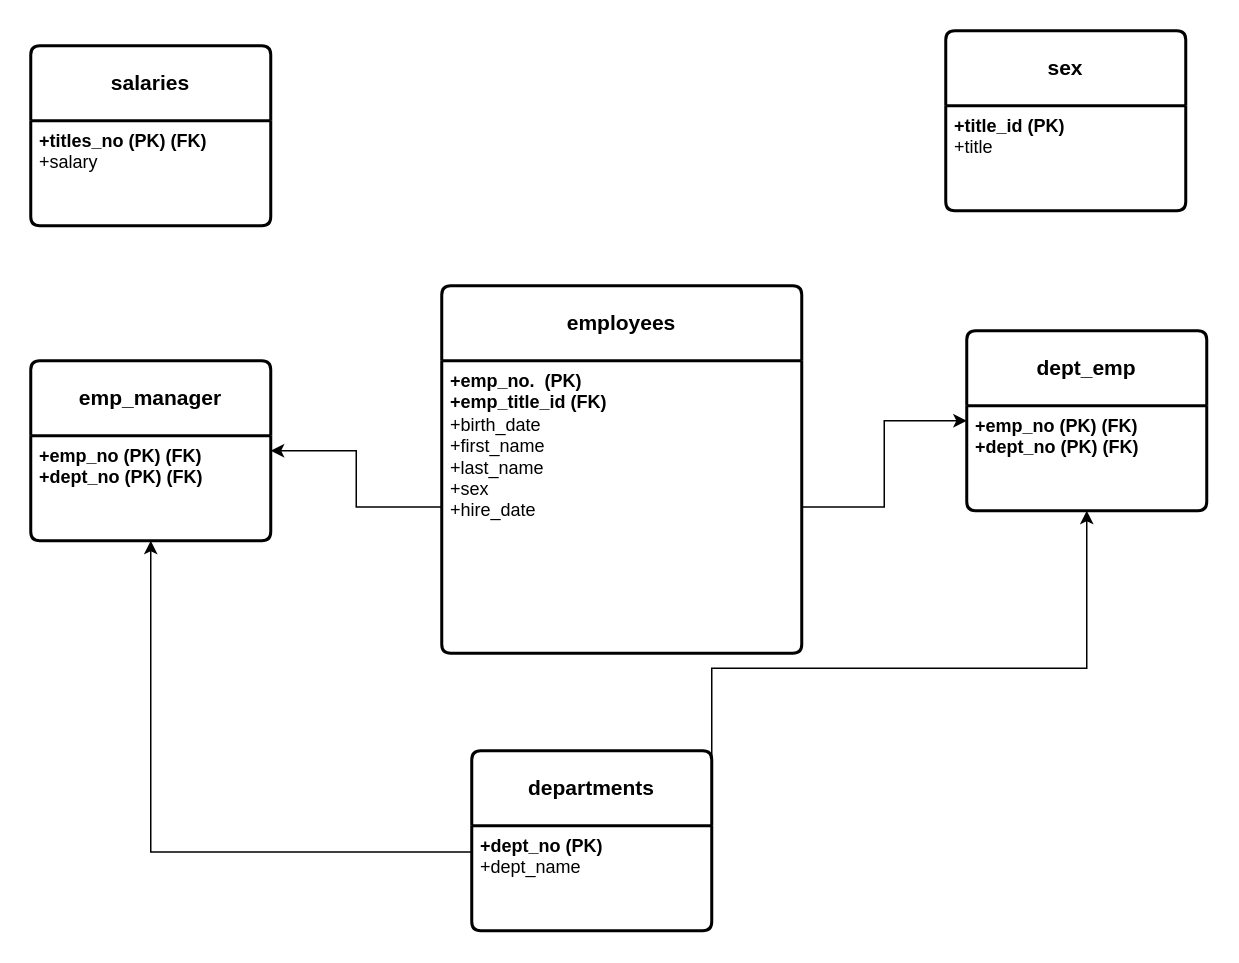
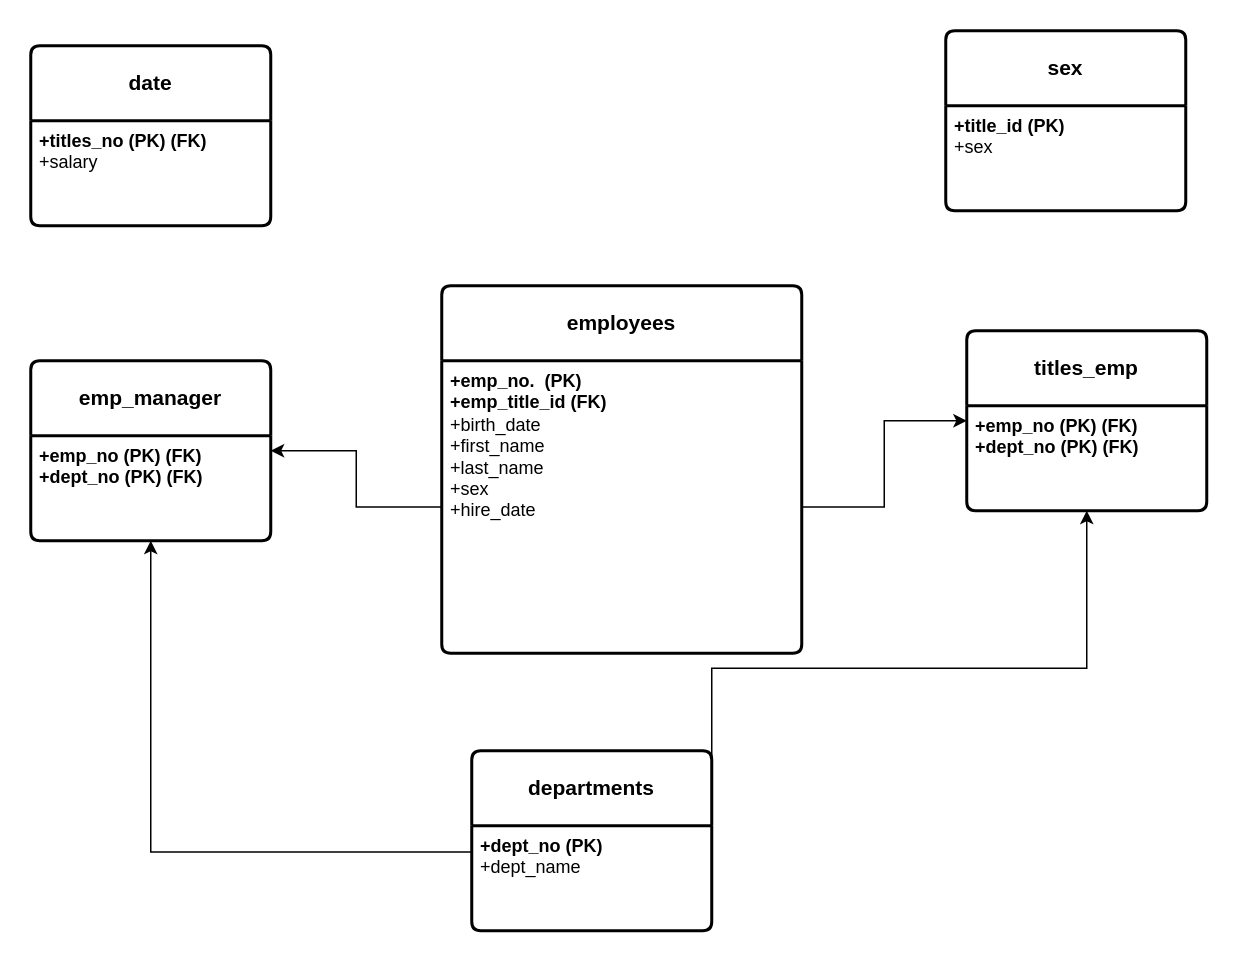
node "salaries": label "salaries" -> "date"
node "+title_id (PK) +title": label "+title_id (PK) +title" -> "+title_id (PK) +sex"
node "dept_emp": label "dept_emp" -> "titles_emp"
